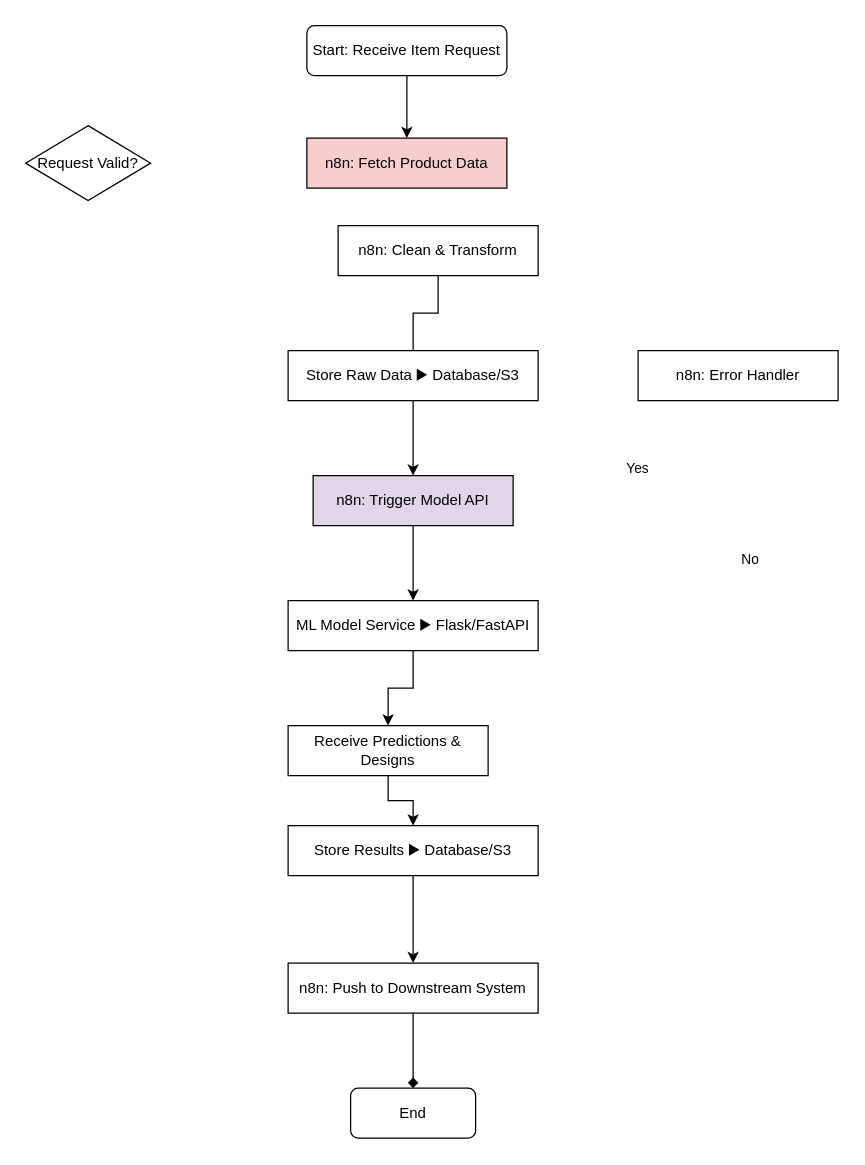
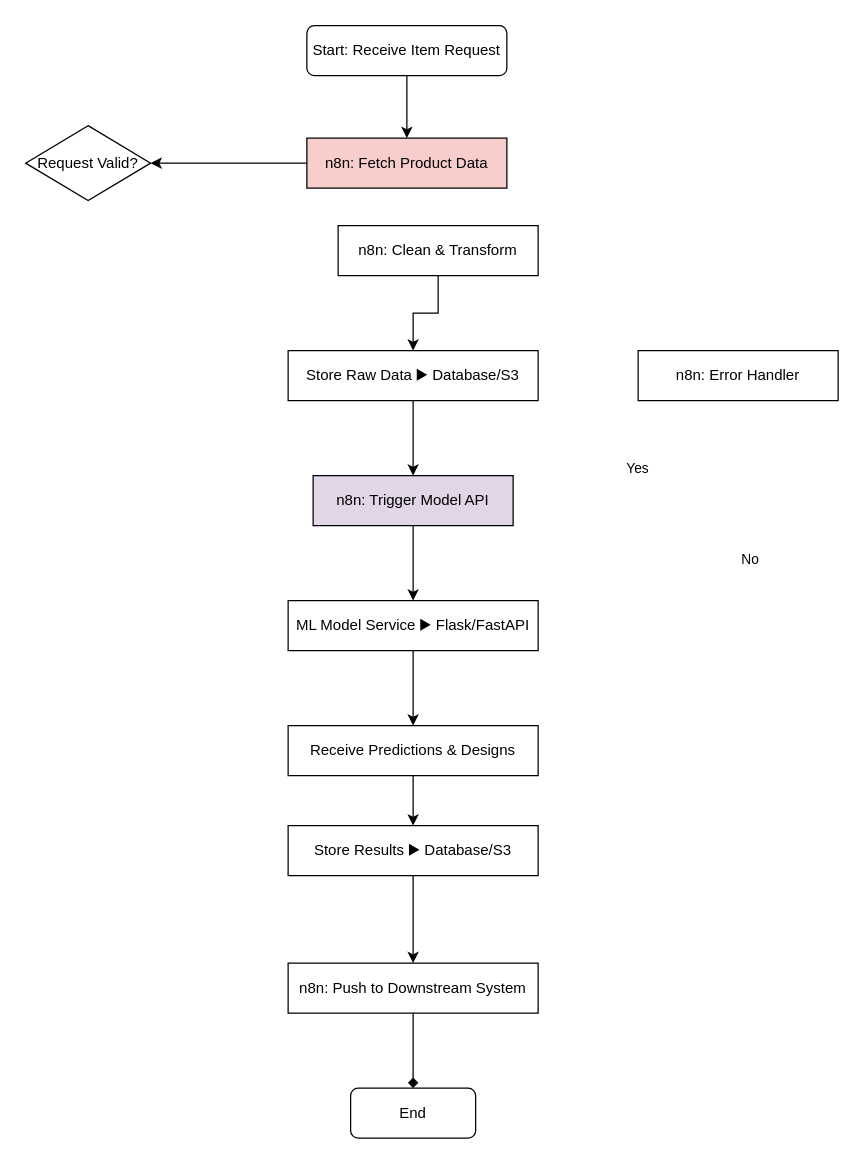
edge "n8n: Fetch Product Data" -> "Request Valid?": added
edge "n8n: Clean & Transform" -- "Store Raw Data ▶️ Database/S3": arrowhead none -> classic
node "Receive Predictions & Designs": size 200x50 -> 250x50
